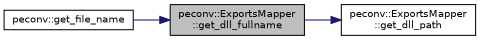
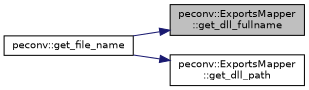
edge "peconv::ExportsMapper ::get_dll_fullname" -> "peconv::ExportsMapper ::get_dll_path": now "peconv::get_file_name" -> "peconv::ExportsMapper ::get_dll_path"
